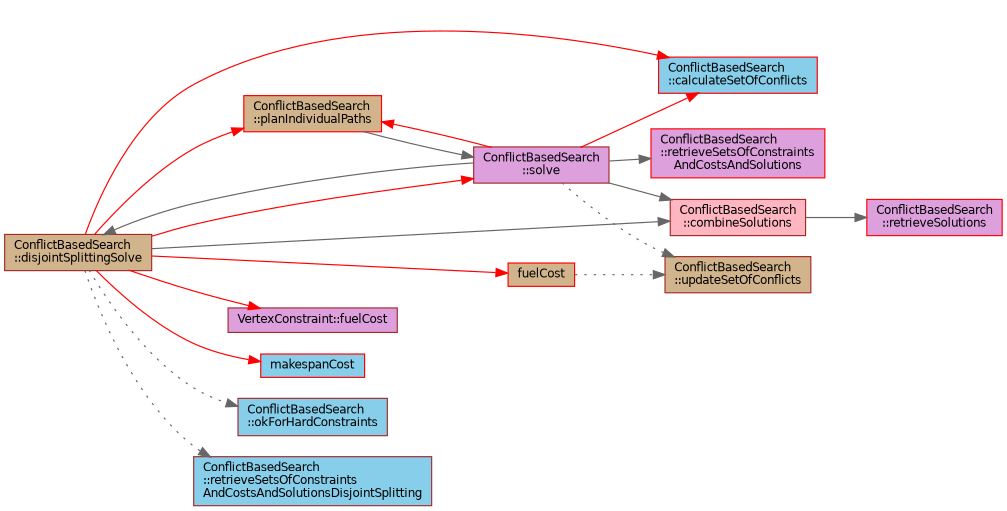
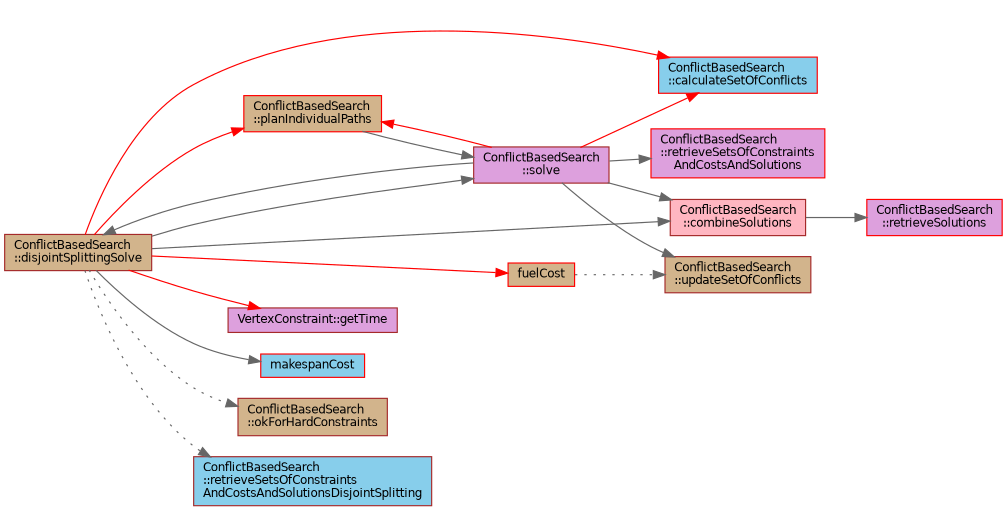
edge "ConflictBasedSearch ::disjointSplittingSolve" -> "ConflictBasedSearch ::solve": color red -> gray40
edge "ConflictBasedSearch ::solve" -> "ConflictBasedSearch ::updateSetOfConflicts": style dotted -> solid
node "VertexConstraint::fuelCost": label "VertexConstraint::fuelCost" -> "VertexConstraint::getTime"
edge "ConflictBasedSearch ::disjointSplittingSolve" -> "makespanCost": color red -> gray40
node "ConflictBasedSearch ::okForHardConstraints": fillcolor skyblue -> tan
